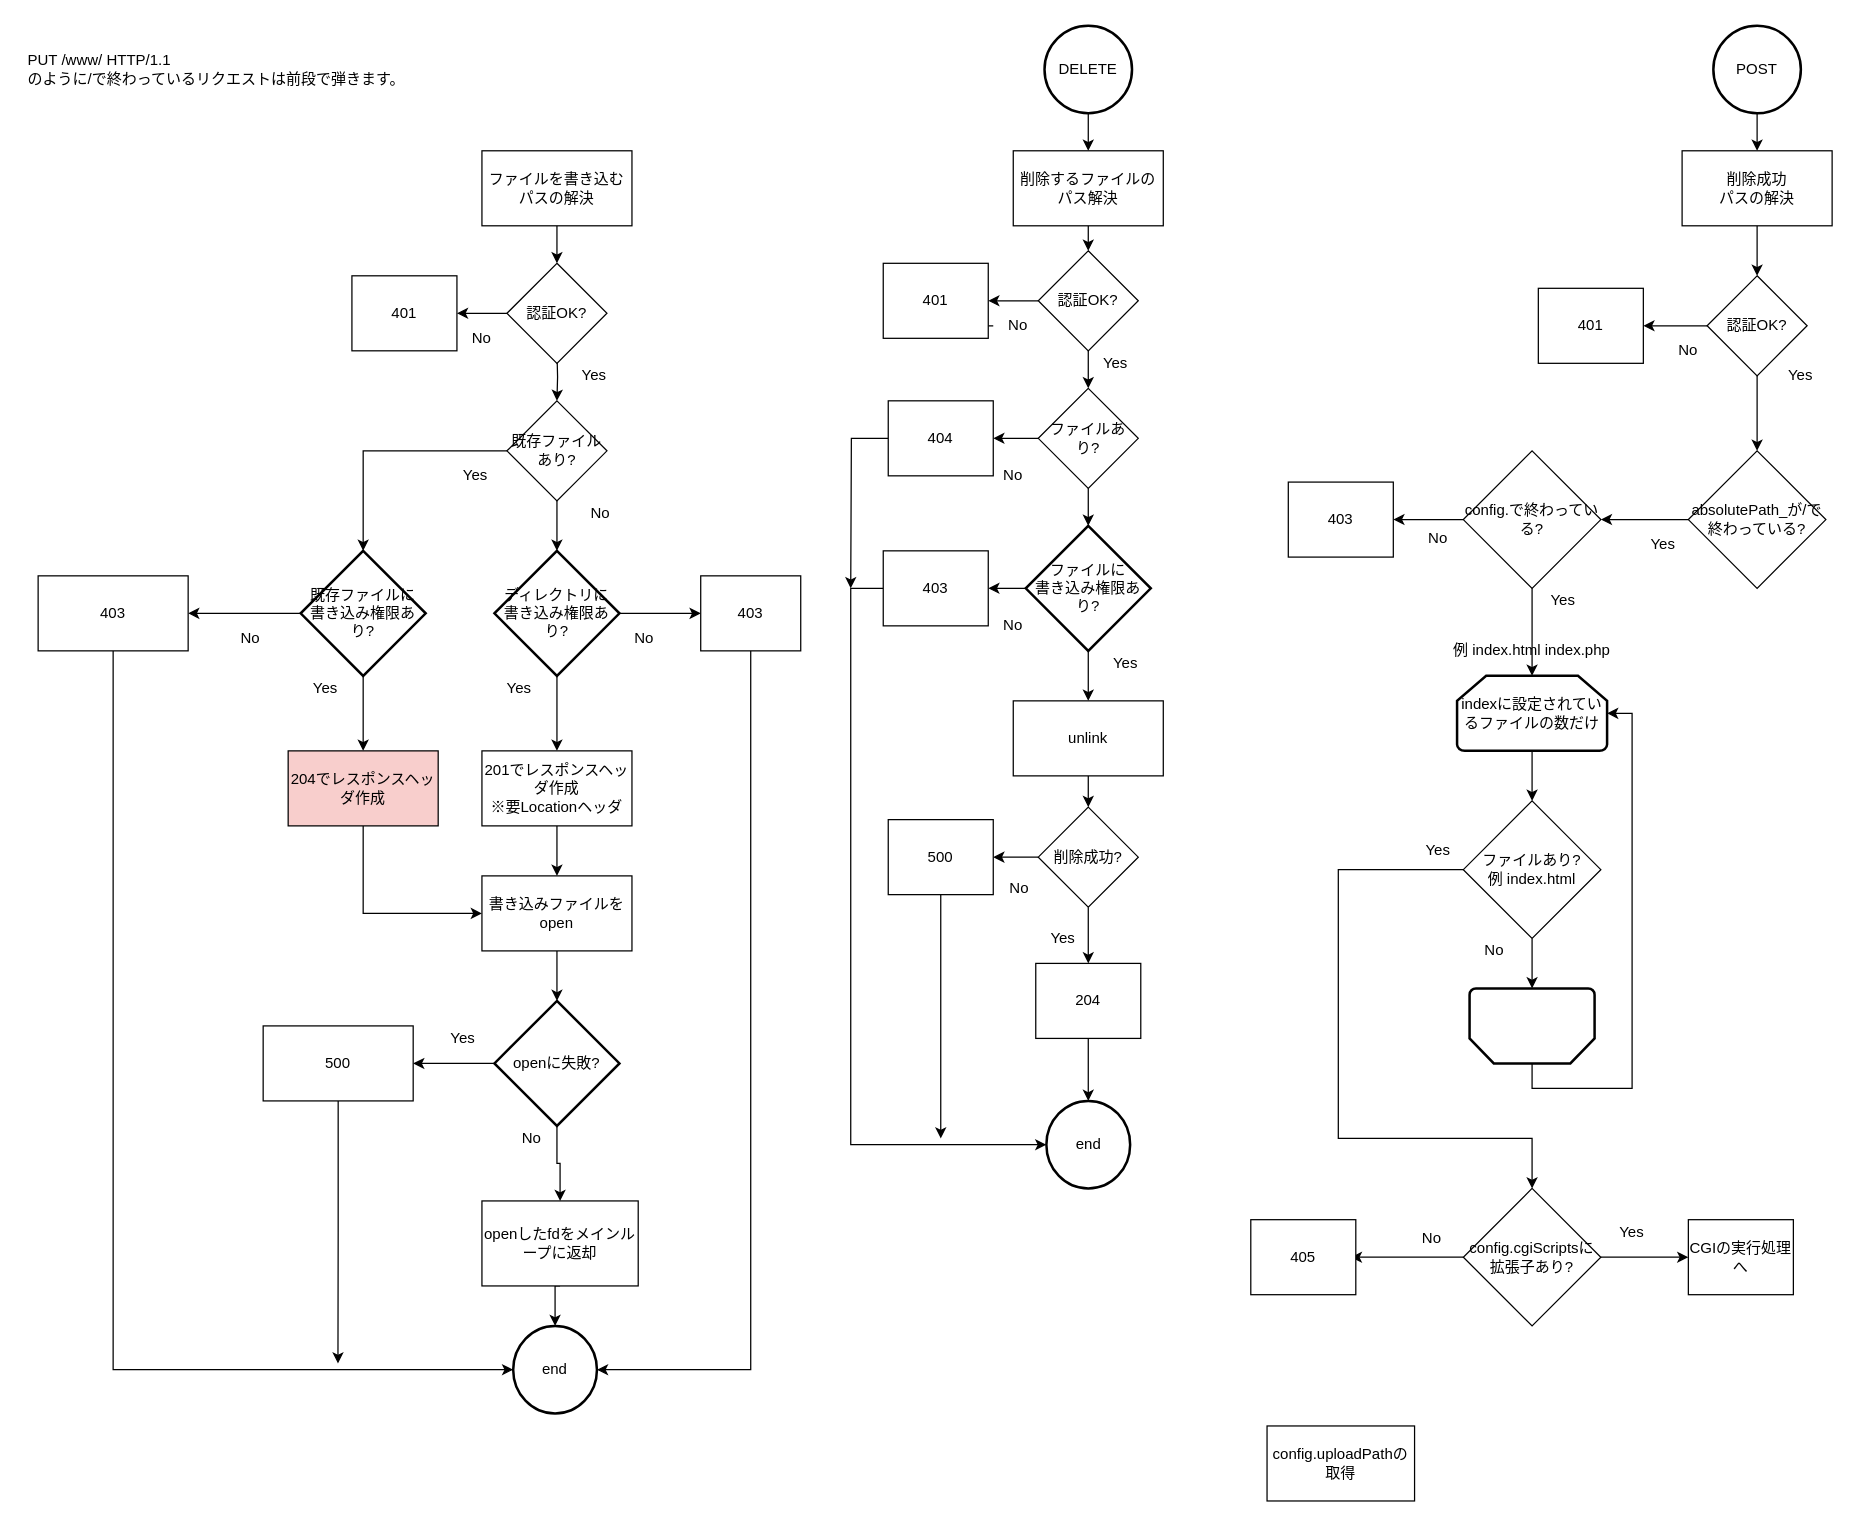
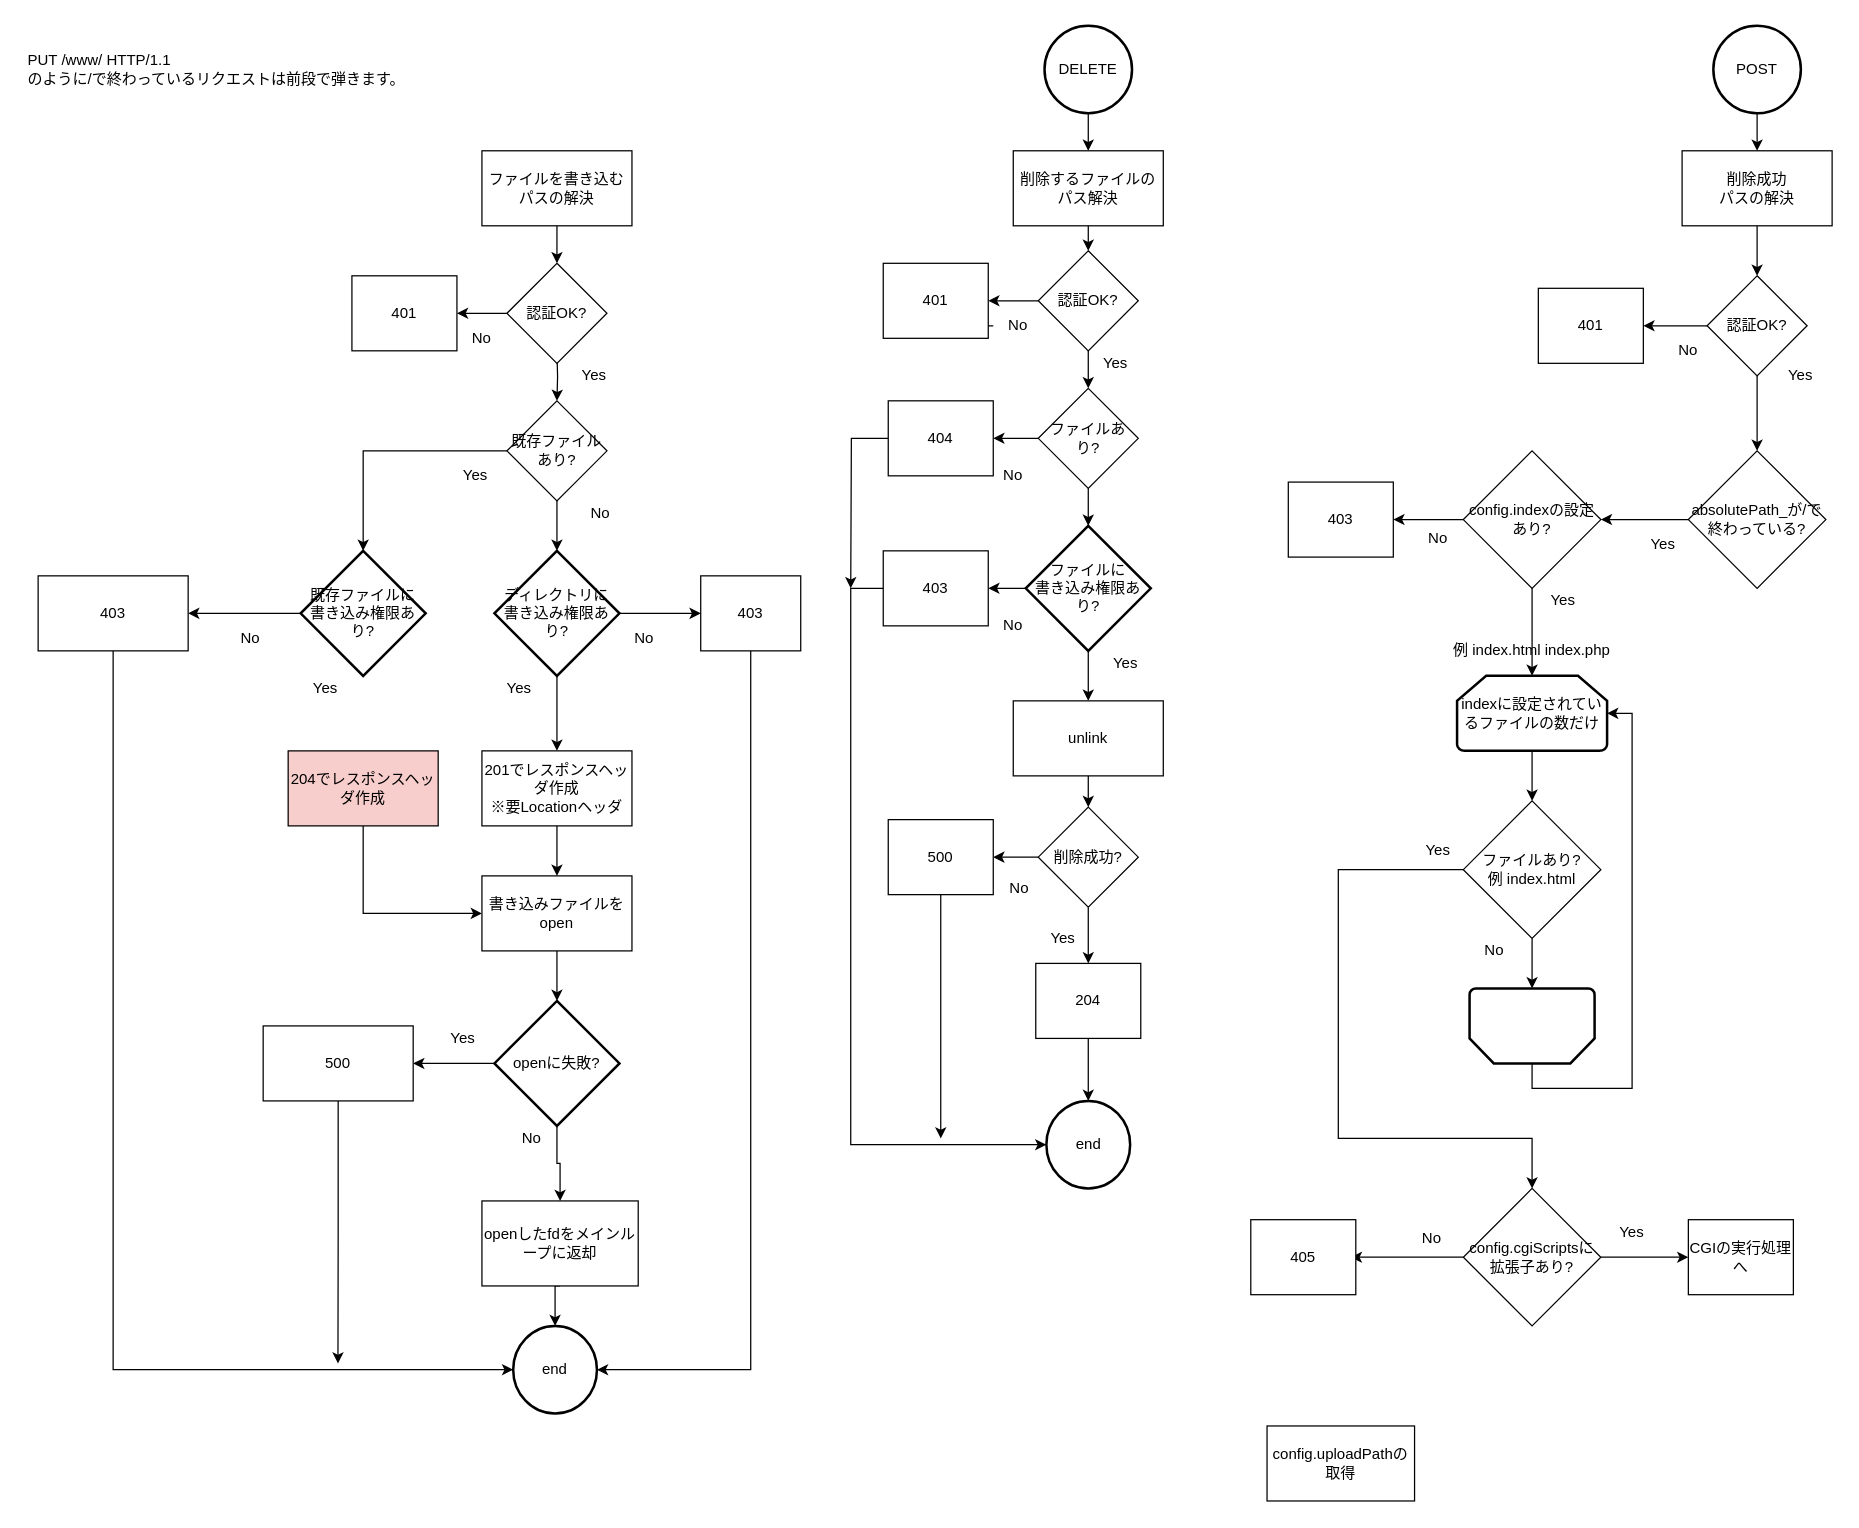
node "config.で終わっている?": label "config.で終わっている?" -> "config.indexの設定あり?"
edge "既存ファイルに 書き込み権限あり?" -> "204でレスポンスヘッダ作成": removed
